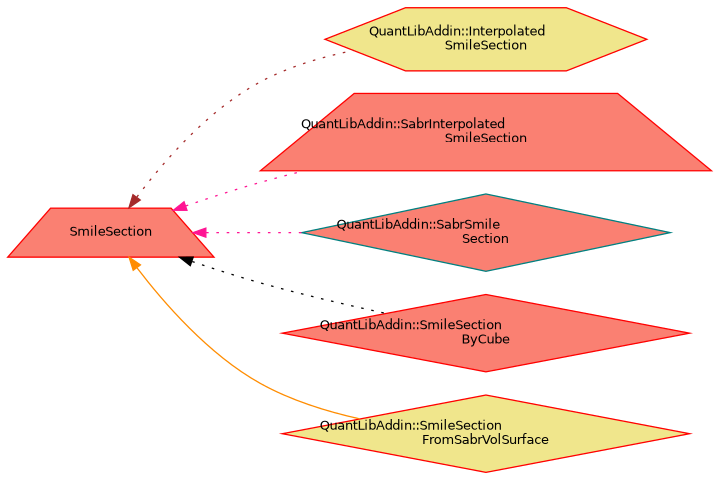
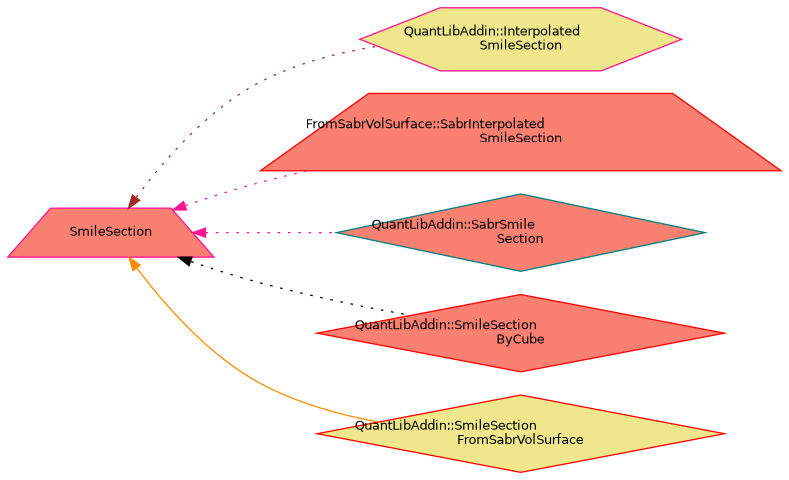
node "QuantLibAddin::Interpolated SmileSection": color red -> deeppink
node "QuantLibAddin::SabrInterpolated SmileSection": label "QuantLibAddin::SabrInterpolated SmileSection" -> "FromSabrVolSurface::SabrInterpolated SmileSection"
node "SmileSection": color red -> deeppink
